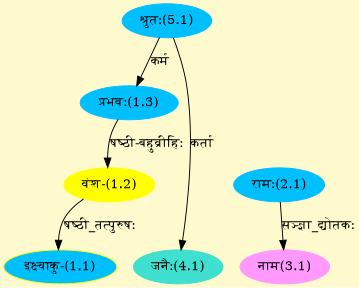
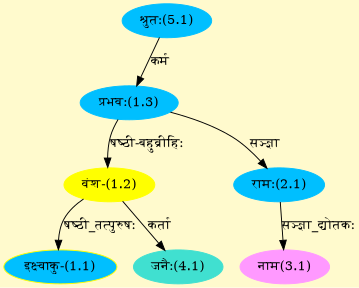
edge "प्रभवः(1.3)" -> "रामः(2.1)": added, label "सञ्ज्ञा"
edge "श्रुतः(5.1)" -> "जनैः(4.1)": now "वंश-(1.2)" -> "जनैः(4.1)"
